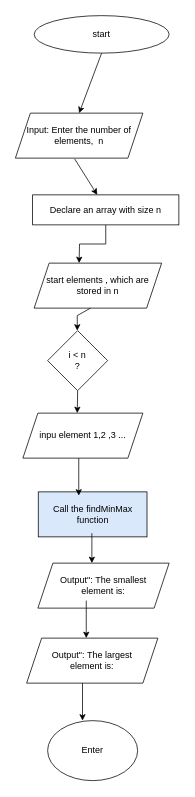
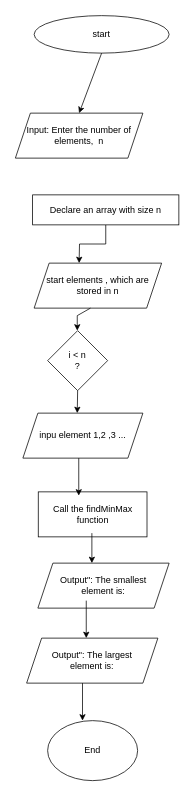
edge "Input: Enter the number of elements, n" -> "Declare an array with size n": removed
node "Call the findMinMax function": fillcolor #dae8fc -> #ffffff
node "Enter": label "Enter" -> "End"
